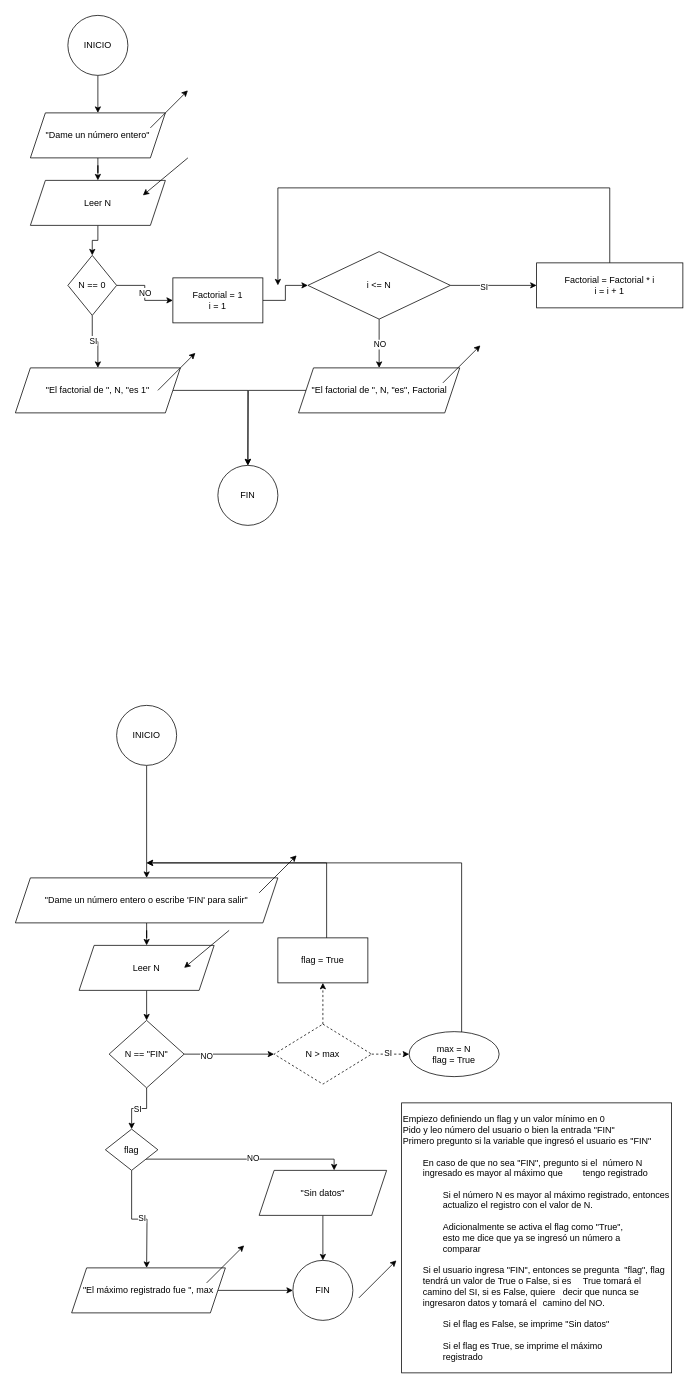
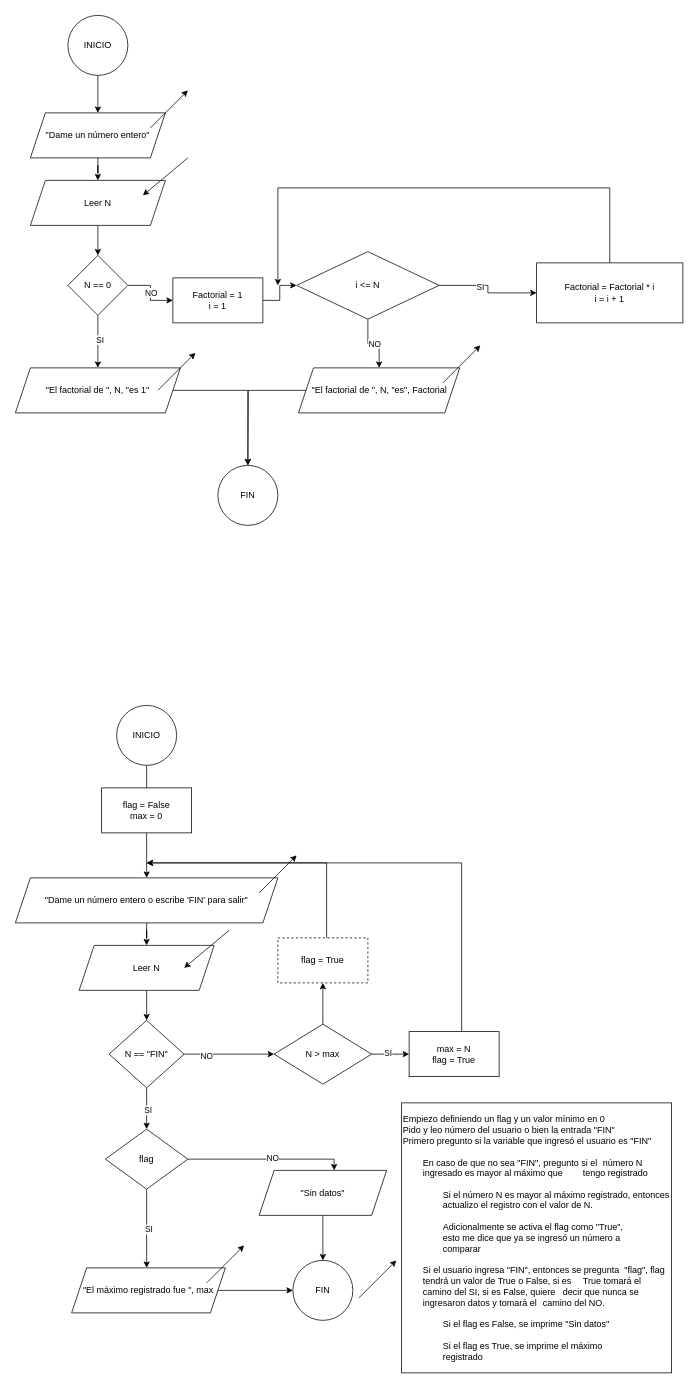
node "N == 0": size 49x60 -> 60x60
node "i <= N": moved (379, 285) -> (368, 285)
node "Factorial = Factorial * i i = i + 1": size 146x45 -> 146x60
node "flag = False max = 0": added
node "flag = True": style solid -> dashed
edge "N > max" -> "flag = True": style dashed -> solid
node "N > max": style dashed -> solid
edge "N > max" -> "max = N flag = True": style dashed -> solid
node "max = N flag = True": shape ellipse -> rectangle
node "flag": size 53x41 -> 83x60
